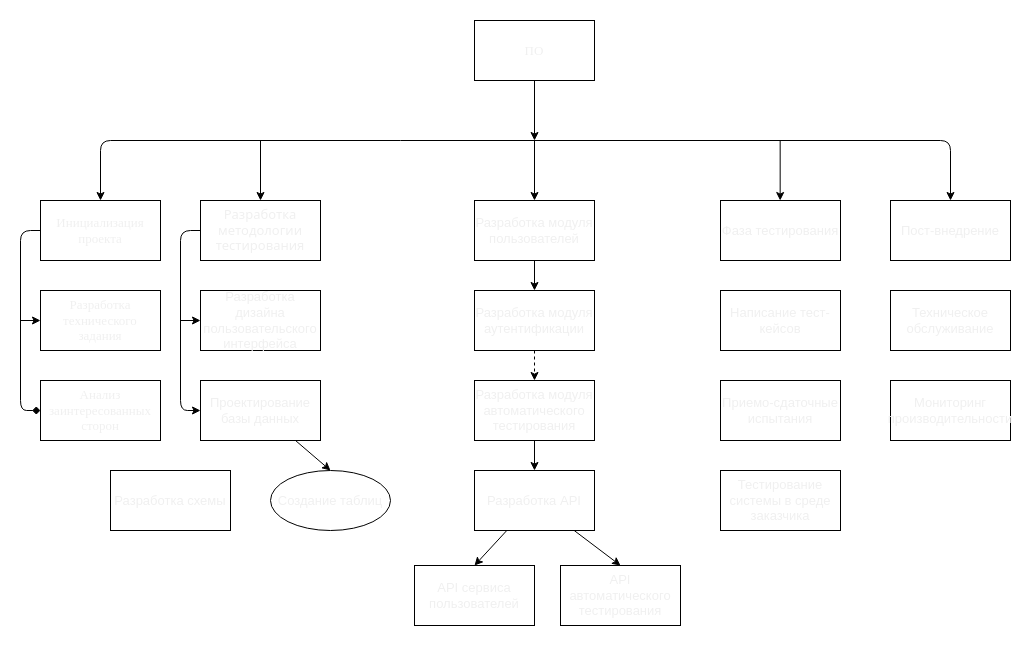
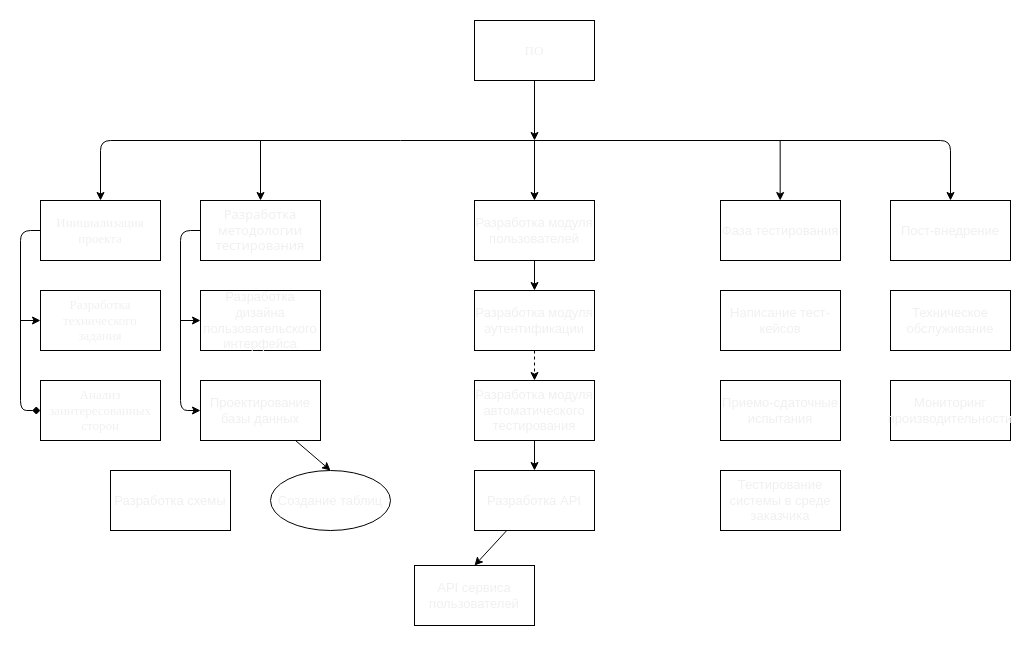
edge "Разработка API" -> "API автоматического тестирования": removed
node "API автоматического тестирования": removed
